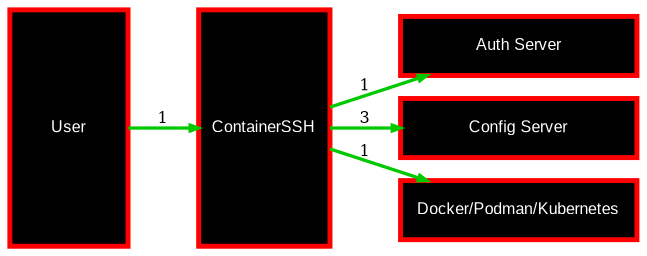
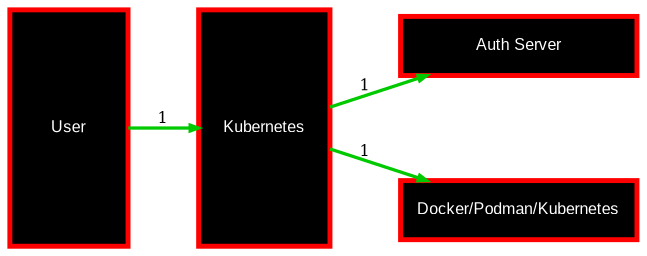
node "ContainerSSH": label "ContainerSSH" -> "Kubernetes"
node "Config Server": removed
